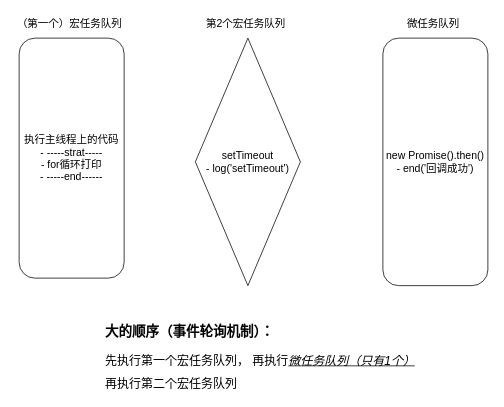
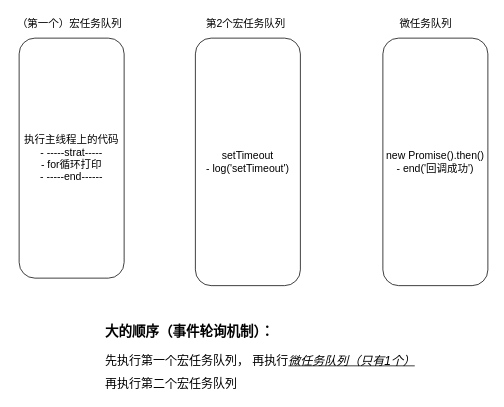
node "微任务队列": moved (434, 23) -> (426, 23)
node "setTimeout - log('setTimeout')": shape diamond -> rounded rectangle
